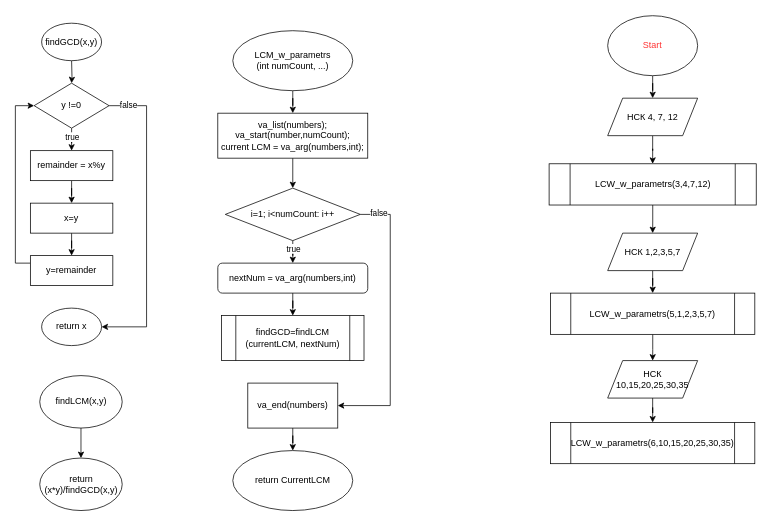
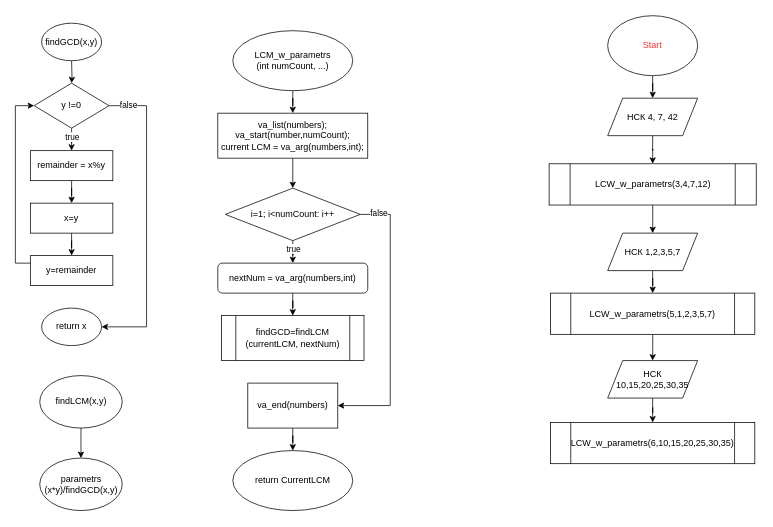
node "НСК 4, 7, 12": label "НСК 4, 7, 12" -> "НСК 4, 7, 42"
node "return (x*y)/findGCD(x,y)": label "return (x*y)/findGCD(x,y)" -> "parametrs (x*y)/findGCD(x,y)"
